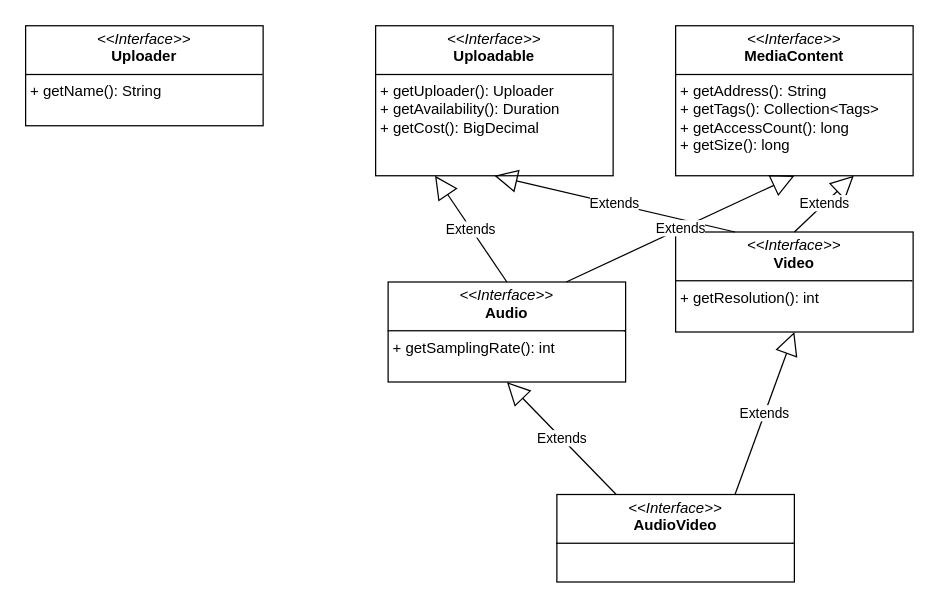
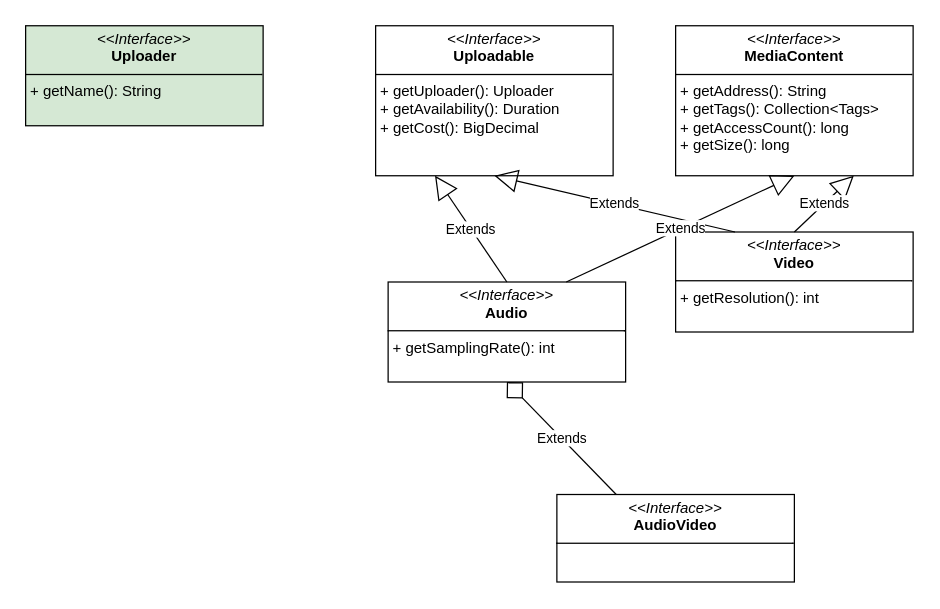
node "<<Interface>> Uploader + getName(): String": fillcolor #ffffff -> #d5e8d4
edge "<<Interface>> AudioVideo" -> "<<Interface>> Audio + getSamplingRate(): int": arrowhead block -> diamond
edge "<<Interface>> AudioVideo" -> "<<Interface>> Video + getResolution(): int": removed, label "Extends"
